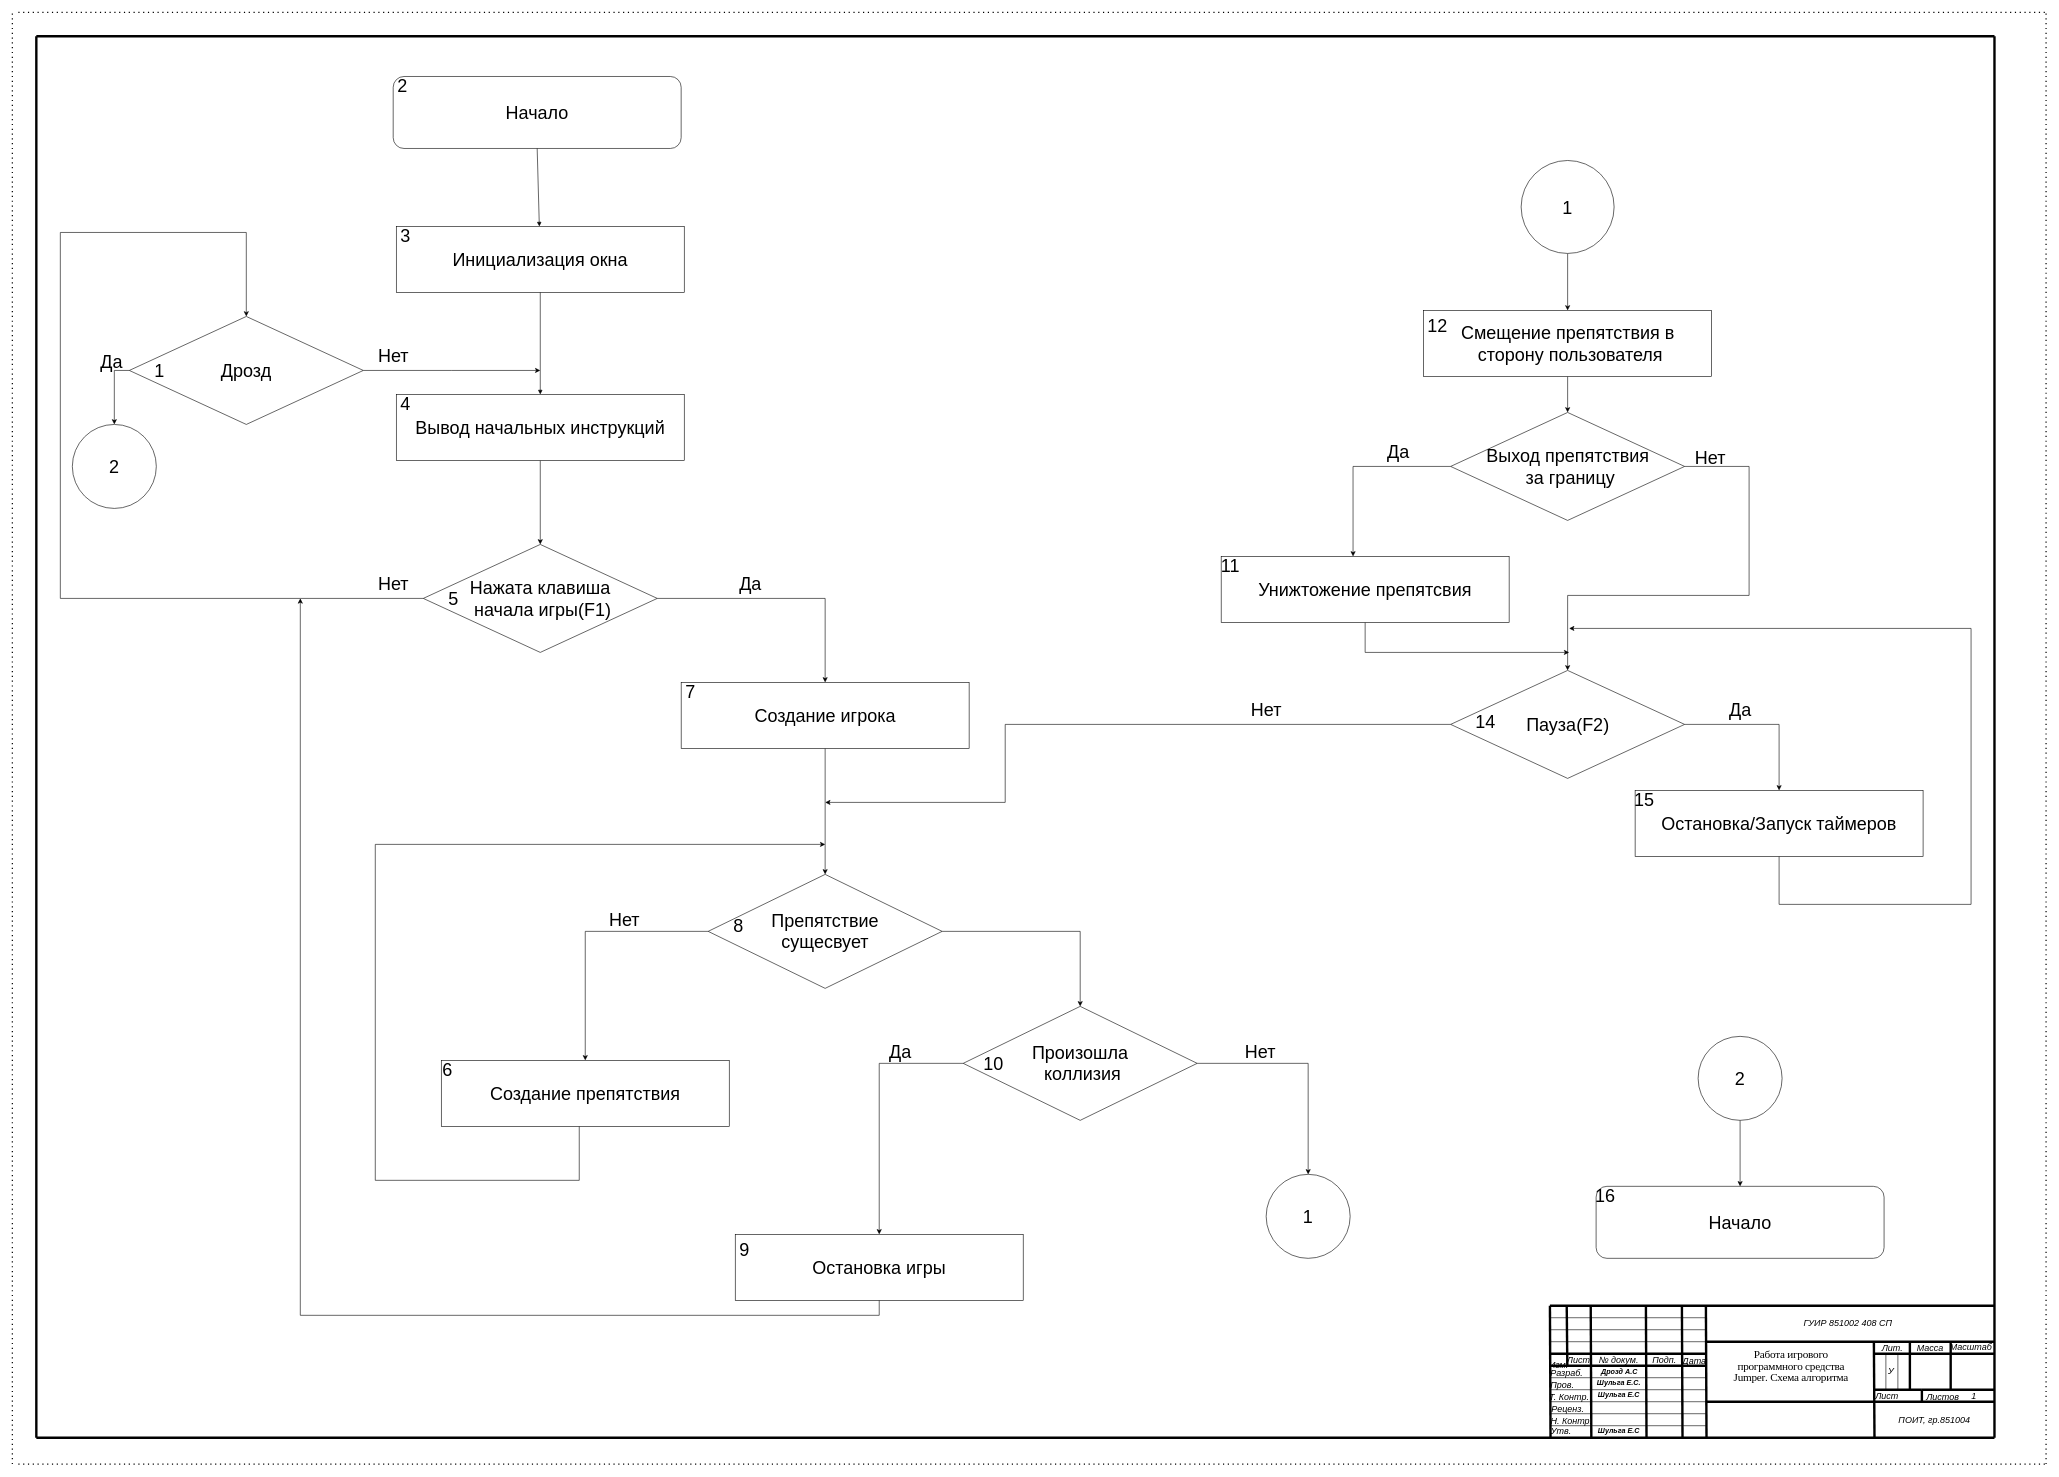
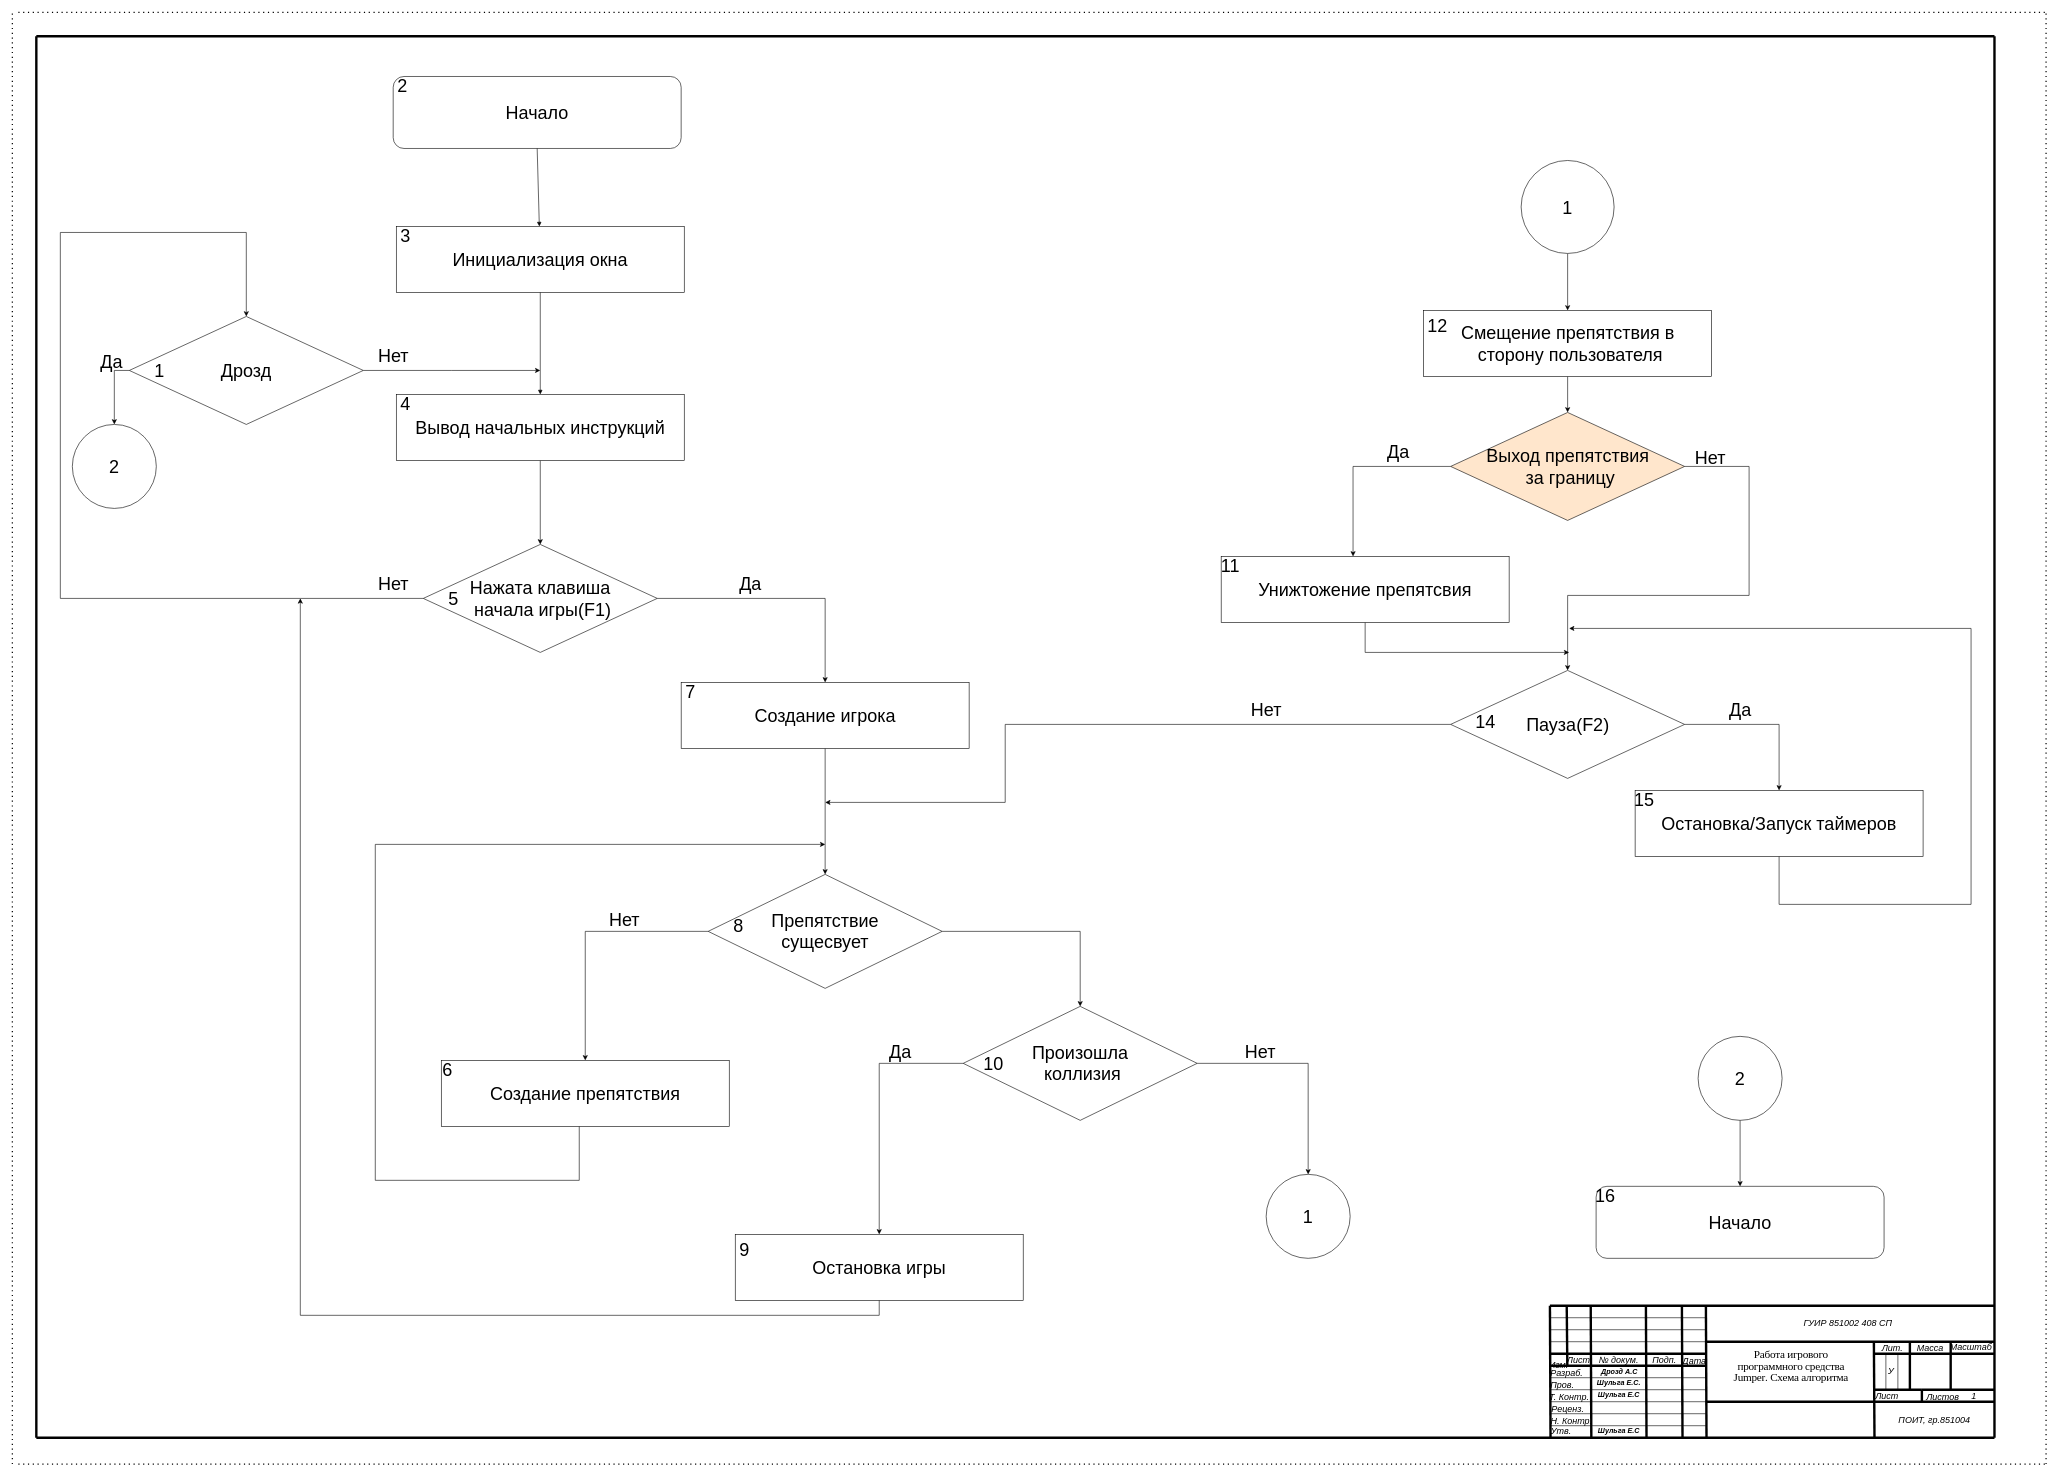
node "Выход препятствия за границу": fillcolor #ffffff -> #ffe6cc
